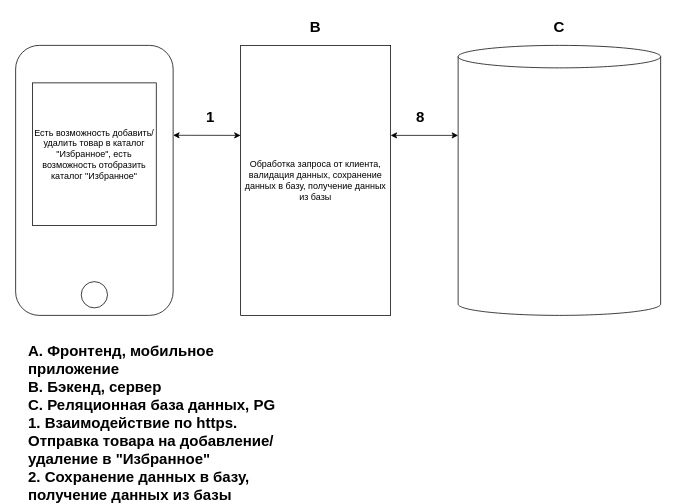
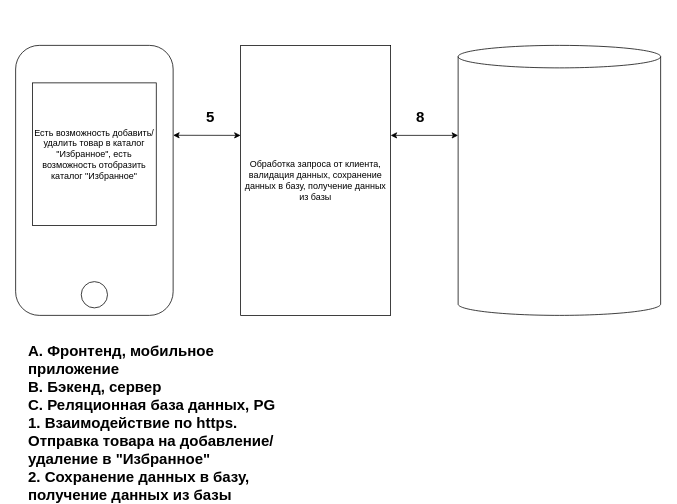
node "B": removed
node "C": removed
node "1": label "1" -> "5"
